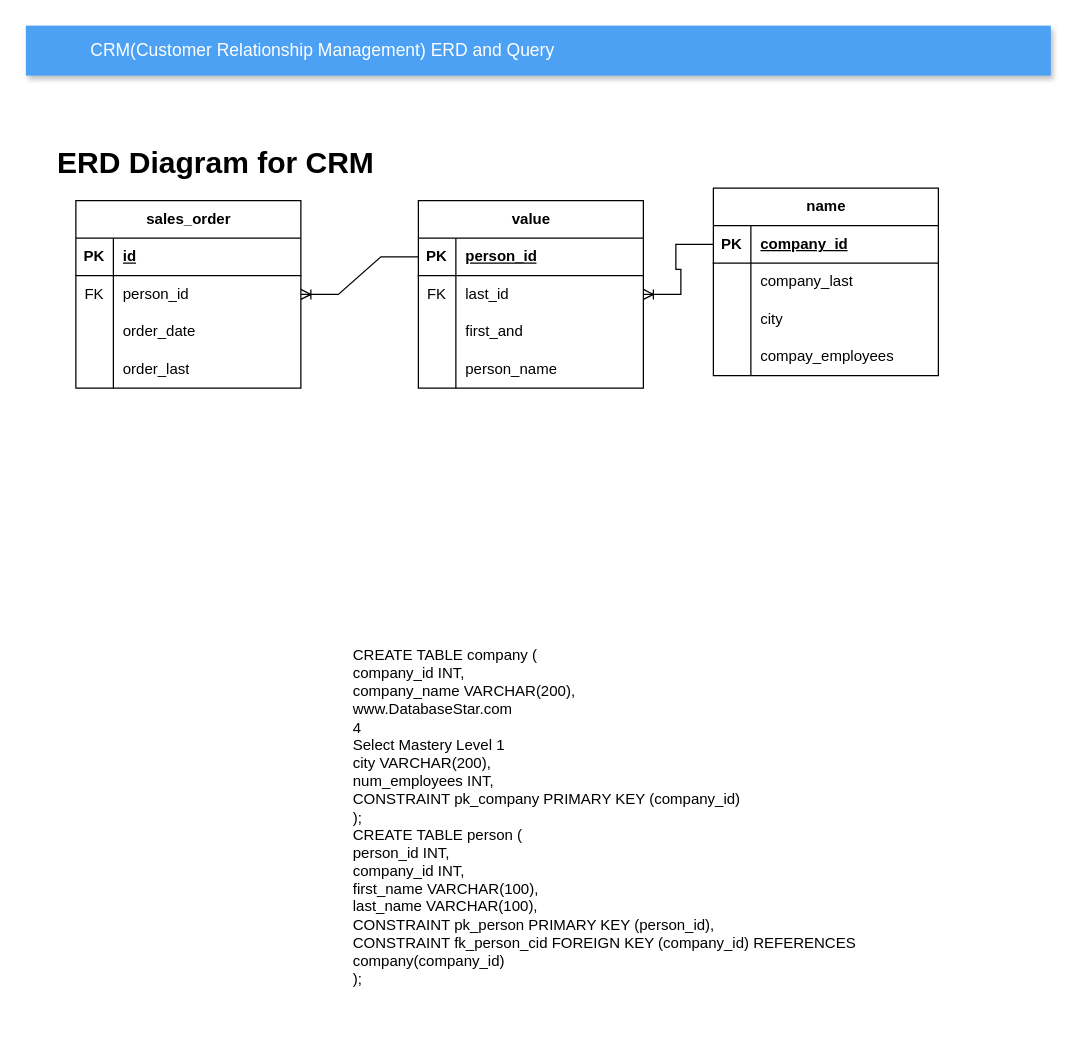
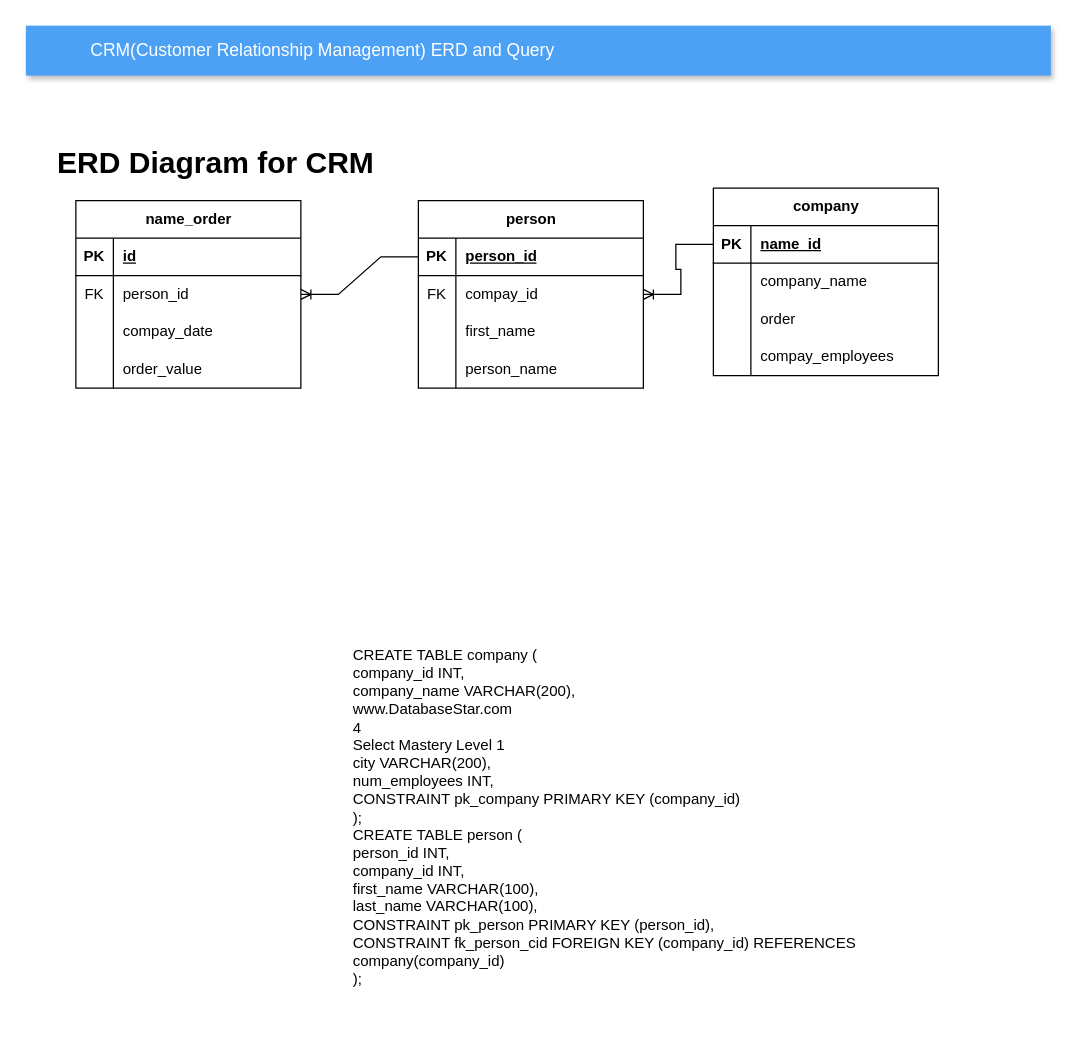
node "name": label "name" -> "company"
node "sales_order": label "sales_order" -> "name_order"
node "value": label "value" -> "person"
node "company_id": label "company_id" -> "name_id"
node "company_last": label "company_last" -> "company_name"
node "last_id": label "last_id" -> "compay_id"
node "city": label "city" -> "order"
node "order_date": label "order_date" -> "compay_date"
node "first_and": label "first_and" -> "first_name"
node "order_last": label "order_last" -> "order_value"
